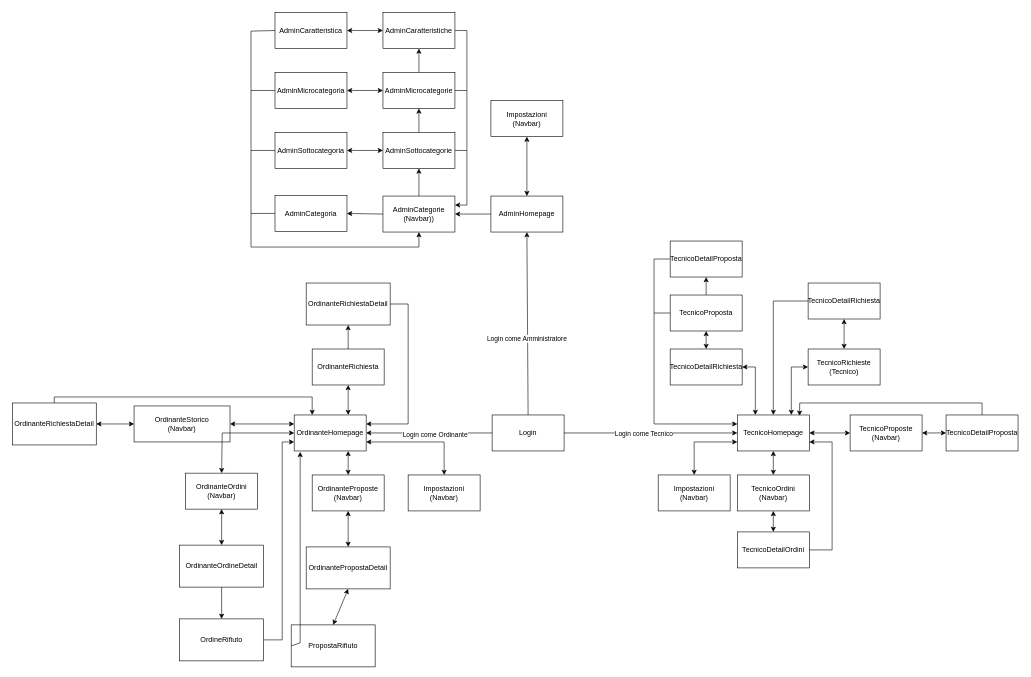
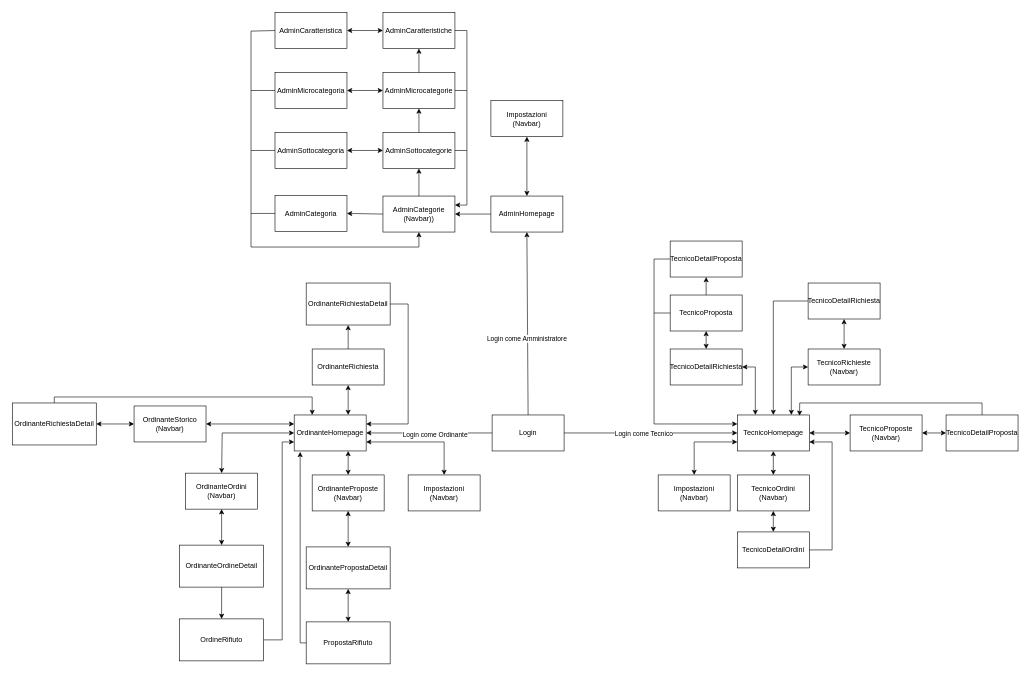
node "TecnicoRichieste (Tecnico)": label "TecnicoRichieste (Tecnico)" -> "TecnicoRichieste (Navbar)"
node "OrdinanteStorico (Navbar)": size 96x36 -> 72x36
node "PropostaRifiuto": moved (333, 646) -> (348, 643)
